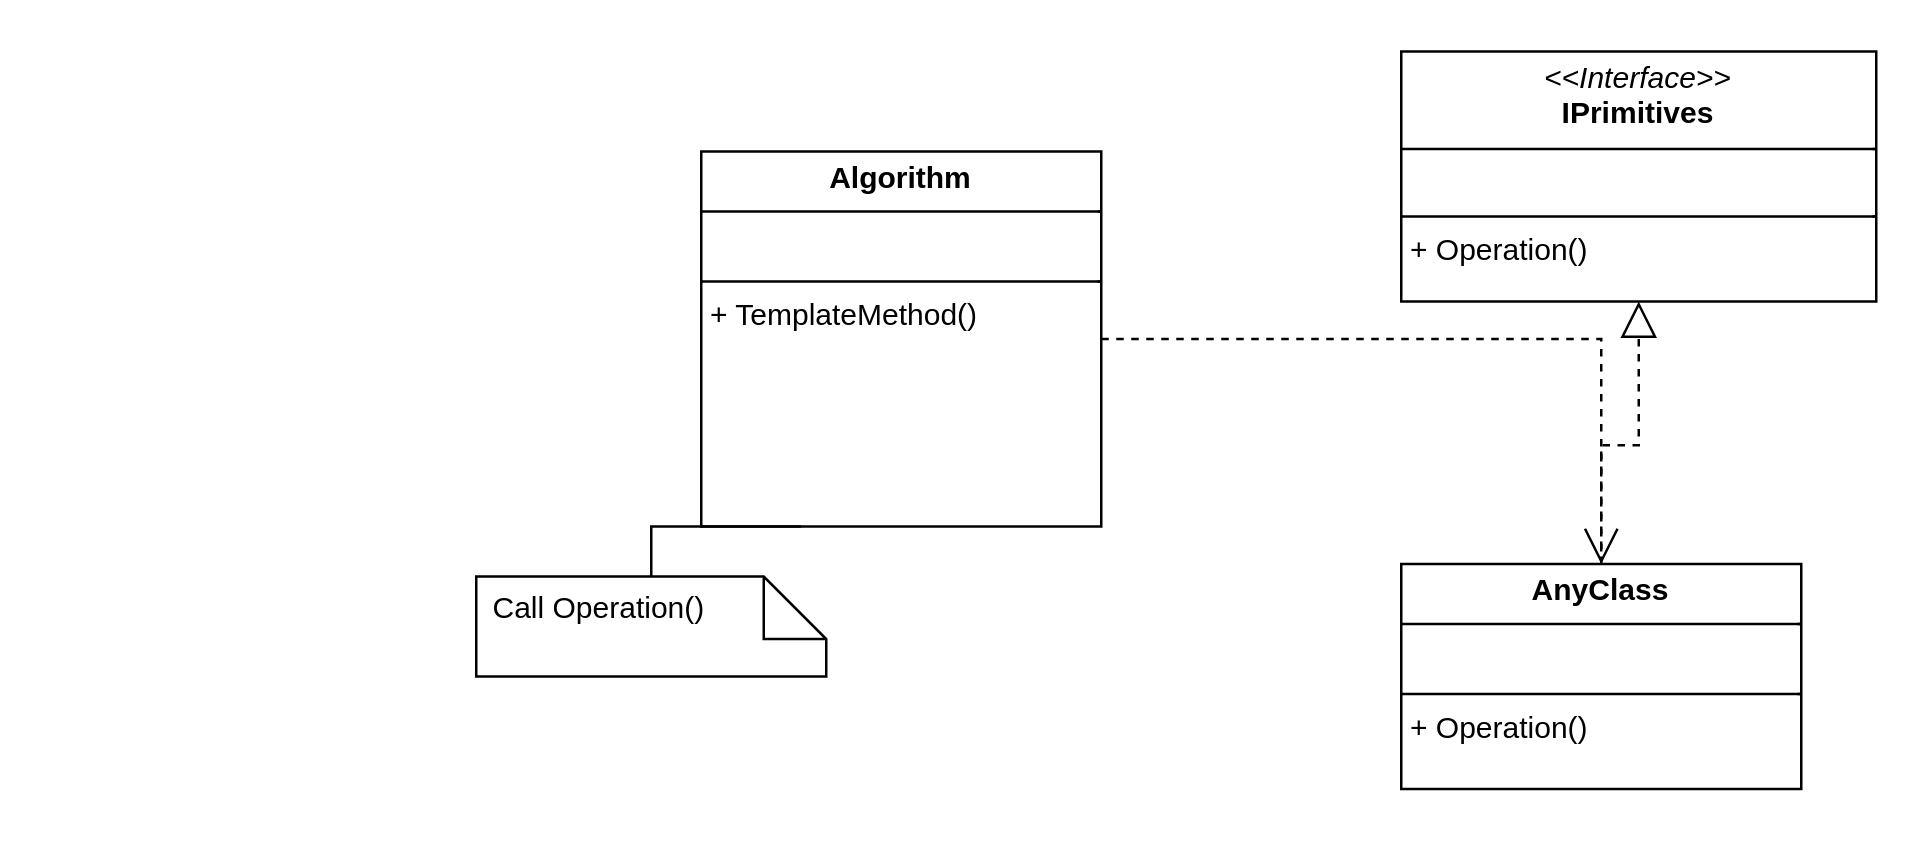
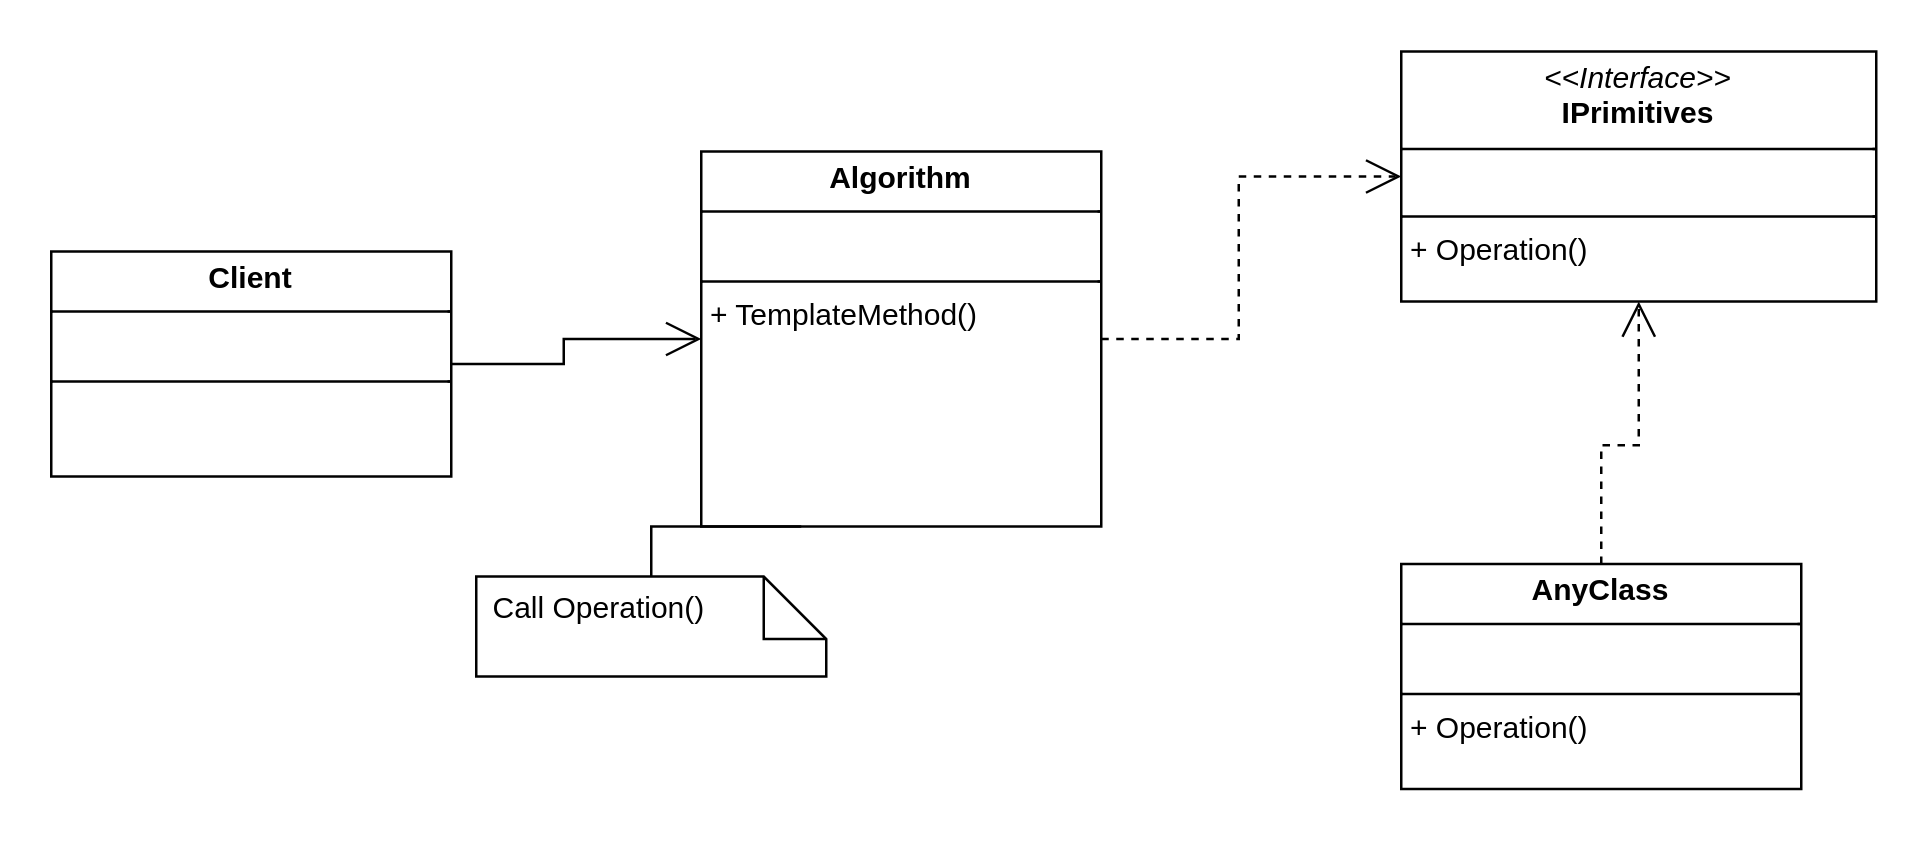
edge "AnyClass + Operation()" -> "<<Interface>> IPrimitives + Operation()": arrowhead block -> open
edge "Algorithm + TemplateMethod()" -> "AnyClass + Operation()": now "Algorithm + TemplateMethod()" -> "<<Interface>> IPrimitives + Operation()"
edge "Client" -> "Algorithm + TemplateMethod()": added
node "Client": added
